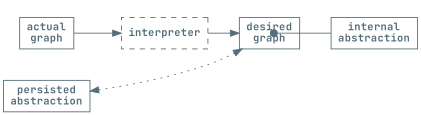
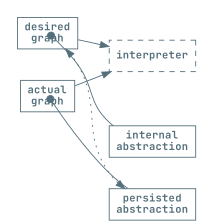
edge "interpreter" -> "desired graph": reversed
edge "persisted abstraction" -> "actual graph": added
